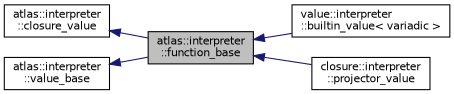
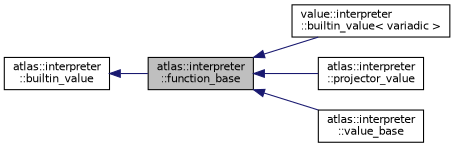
node "atlas::interpreter ::closure_value": label "atlas::interpreter ::closure_value" -> "atlas::interpreter ::builtin_value"
edge "atlas::interpreter ::function_base" -> "atlas::interpreter ::value_base": reversed
node "closure::interpreter ::projector_value": label "closure::interpreter ::projector_value" -> "atlas::interpreter ::projector_value"
